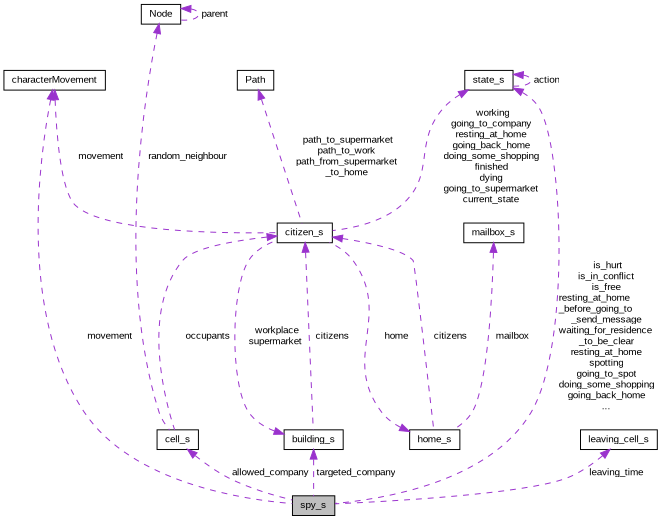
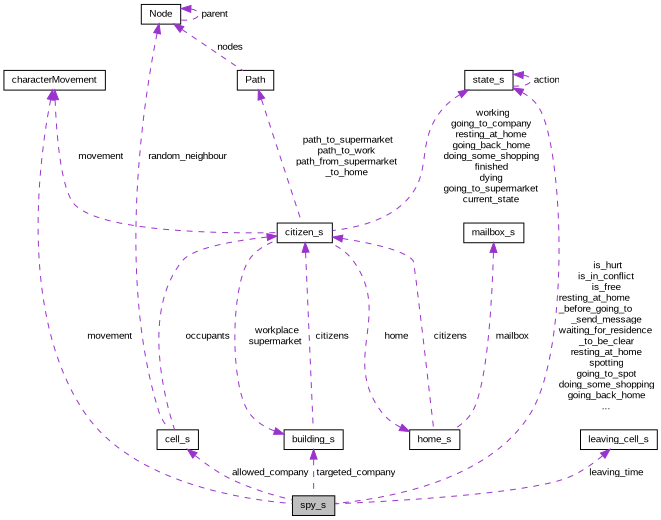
edge "Path" -> "Node": added, label "nodes"
